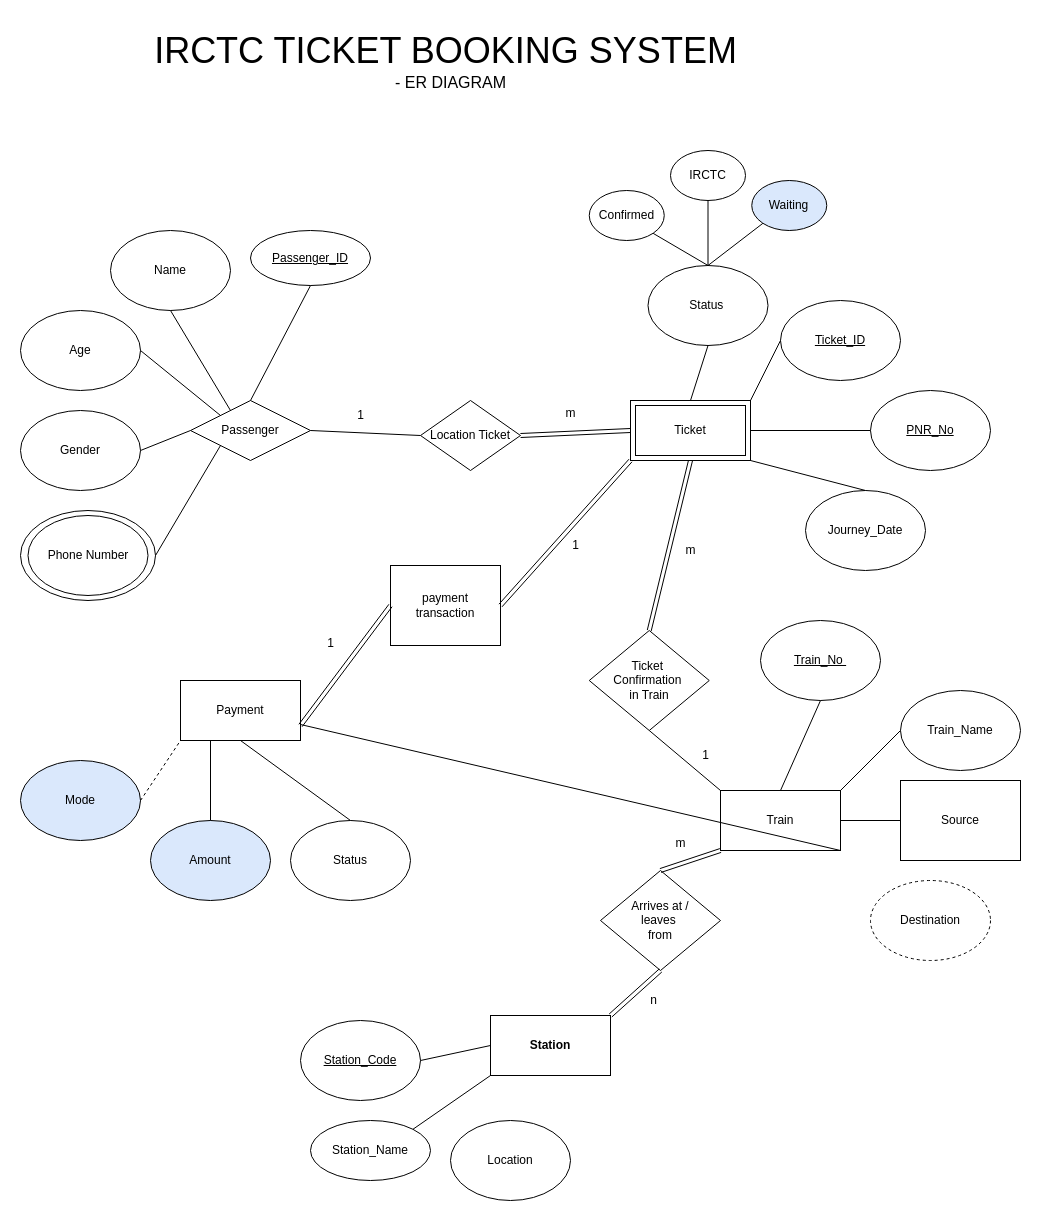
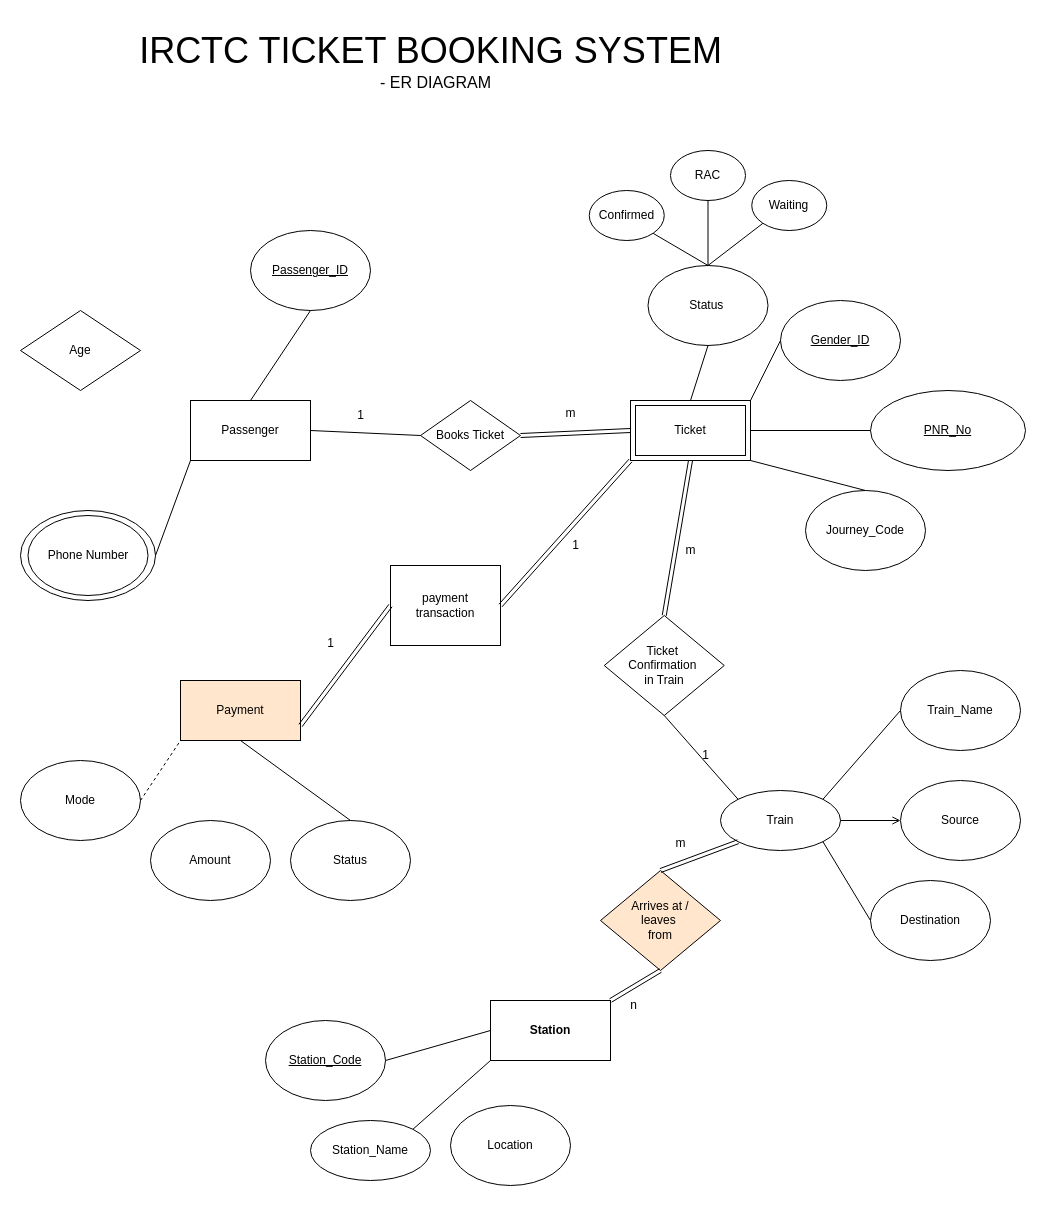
node "IRCTC TICKET BOOKING SYSTEM - ER DIAGRAM": moved (451, 61) -> (436, 61)
node "IRCTC": label "IRCTC" -> "RAC"
node "Waiting": fillcolor #dae8fc -> #ffffff
node "Passenger_ID": size 120x55 -> 120x80
node "Name": removed
node "Ticket_ID": label "Ticket_ID" -> "Gender_ID"
node "Age": shape ellipse -> diamond
edge "Name" -- "Passenger": removed
edge "Age" -- "Passenger": removed
node "Passenger": shape diamond -> rectangle
node "PNR_No": size 120x80 -> 155x80
node "Location Ticket": label "Location Ticket" -> "Books Ticket"
edge "Passenger" -- "Gender": removed
node "Gender": removed
node "Journey_Date": label "Journey_Date" -> "Journey_Code"
node "Train_No": removed
node "Ticket Confirmation in Train": moved (649, 681) -> (664, 666)
node "Payment": fillcolor #ffffff -> #ffe6cc
node "Train_Name": moved (961, 731) -> (961, 711)
edge "Train_No" -- "Train": removed
edge "Payment" -- "Amount": removed
edge "Payment" -- "Train": now "Destination" -- "Train"
node "Mode": fillcolor #dae8fc -> #ffffff
node "Train": shape rectangle -> ellipse
edge "Train" -- "Source": arrowhead none -> open
node "Source": shape rectangle -> ellipse
node "Amount": fillcolor #dae8fc -> #ffffff
node "Arrives at / leaves from": fillcolor #ffffff -> #ffe6cc
node "Destination": style dashed -> solid
node "n": moved (653, 1001) -> (633, 1006)
node "Station": moved (551, 1046) -> (551, 1031)
node "Station_Code": moved (361, 1061) -> (326, 1061)
node "Location": moved (511, 1161) -> (511, 1146)
